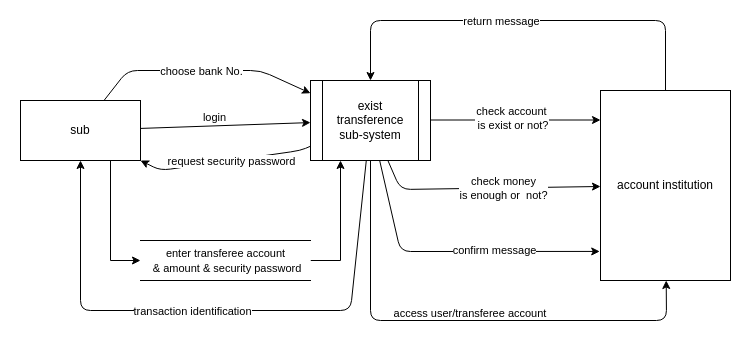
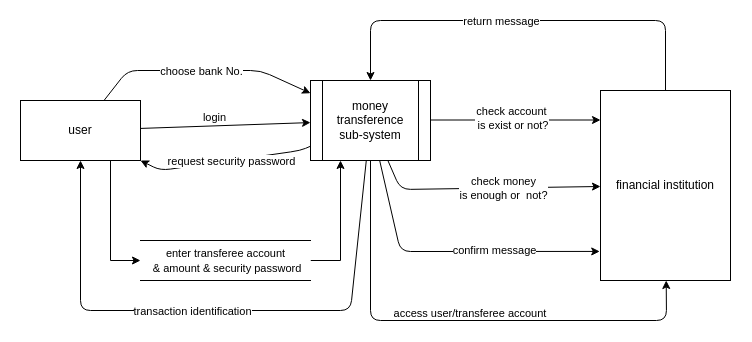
node "exist transference sub-system": label "exist transference sub-system" -> "money transference sub-system"
node "sub": label "sub" -> "user"
node "account institution": label "account institution" -> "financial institution"
